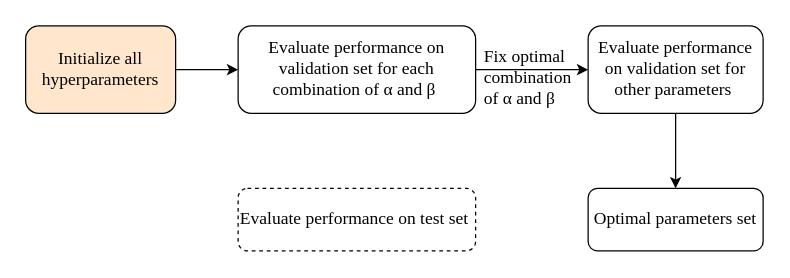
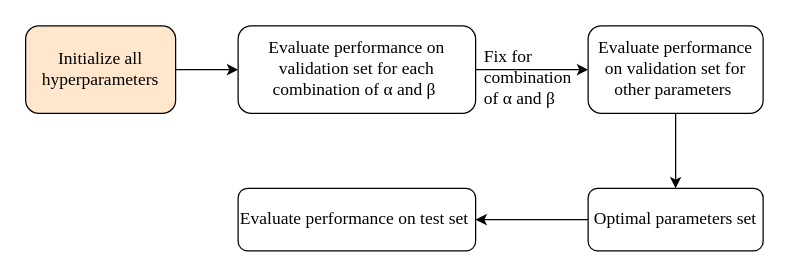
node "Fix optimal combination of α and β": label "Fix optimal combination of α and β" -> "Fix for combination of α and β"
node "Evaluate performance on test set": style dashed -> solid
edge "Optimal parameters set" -> "Evaluate performance on test set": added
